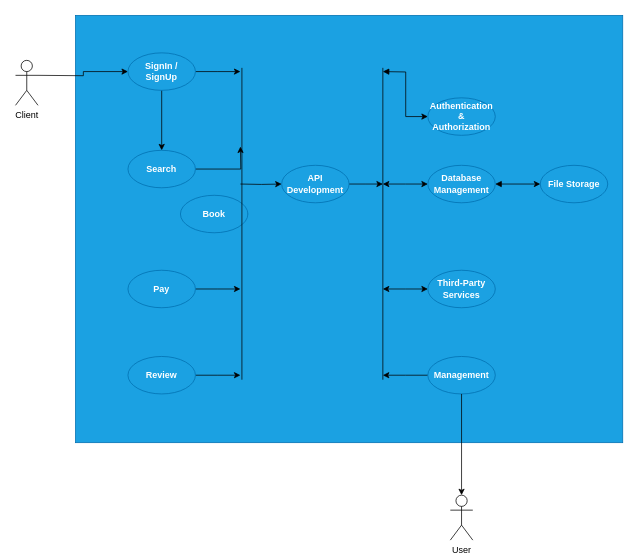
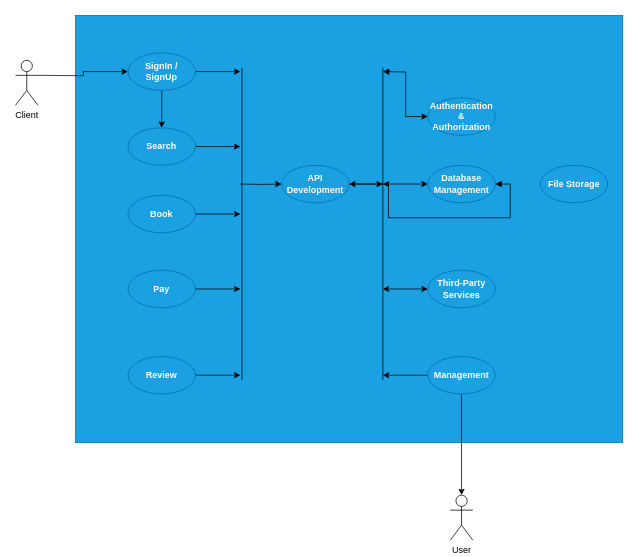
node "Search": moved (162, 169) -> (162, 147)
edge "Database Management" -- "File Storage": now "Database Management" -- "API Development"
node "Book": moved (214, 214) -> (162, 214)
